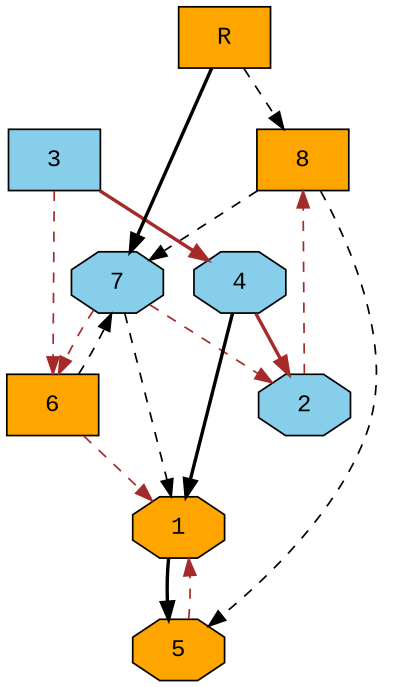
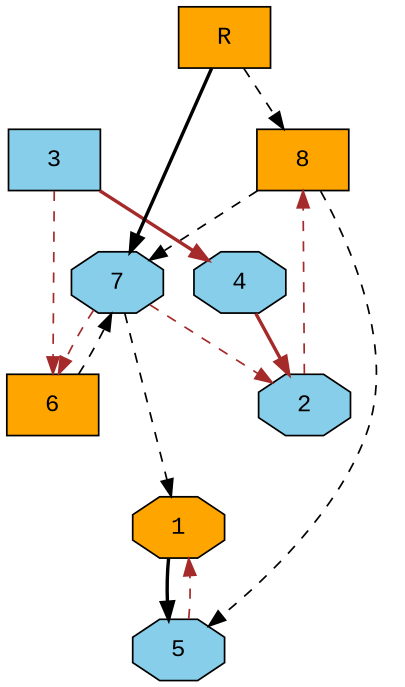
edge "4" -> "1": removed
edge "6" -> "1": removed
node "5": fillcolor orange -> skyblue
